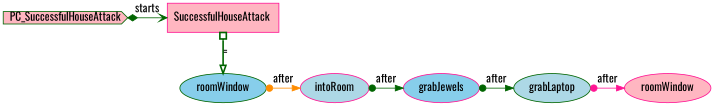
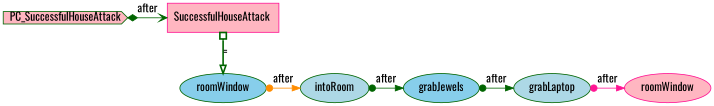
edge "PC_SuccessfulHouseAttack" -- "SuccessfulHouseAttack": label "starts" -> "after"
node "intoRoom": color deeppink -> darkgreen
node "grabJewels": color deeppink -> darkgreen
